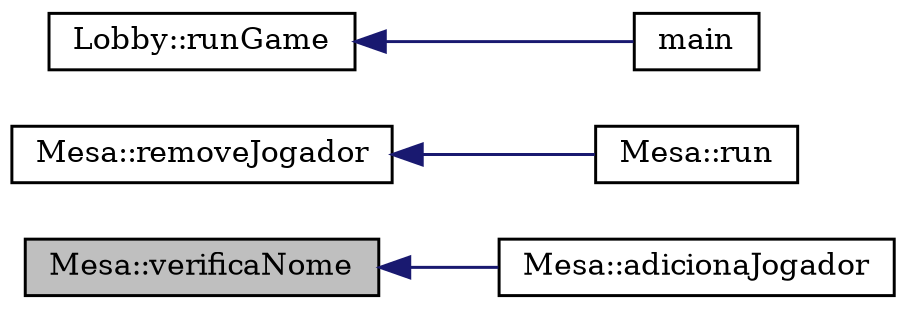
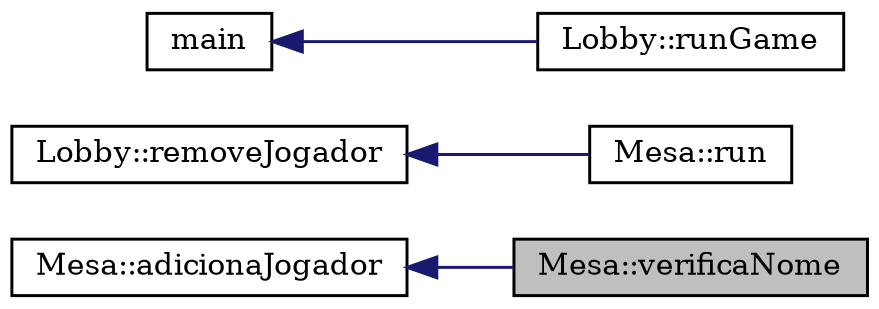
edge "main" -> "Lobby::runGame": reversed
node "Mesa::removeJogador": label "Mesa::removeJogador" -> "Lobby::removeJogador"
edge "Mesa::adicionaJogador" -> "Mesa::verificaNome": reversed
